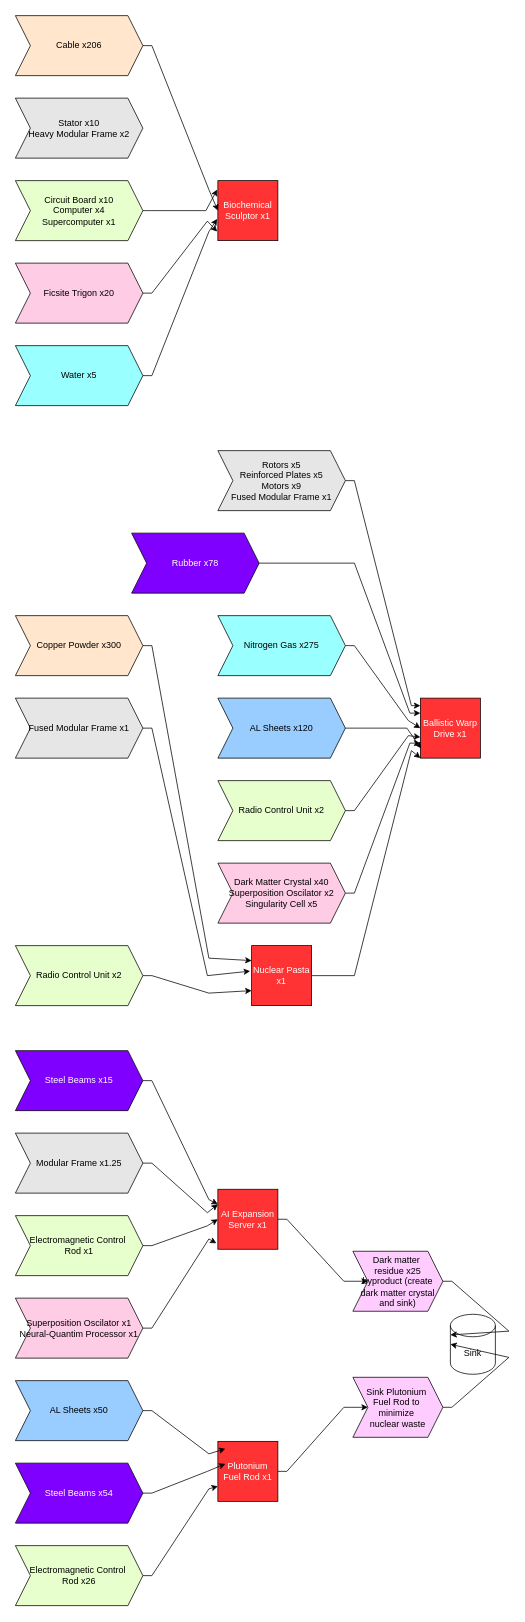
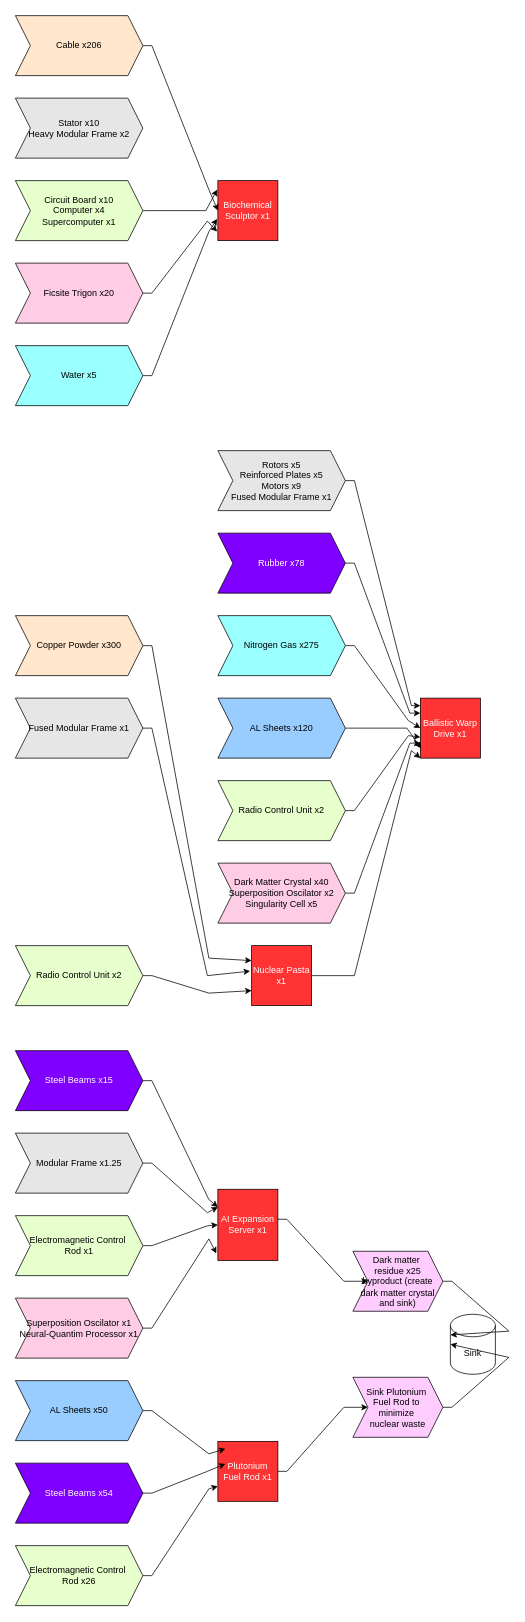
node "Rubber x78": moved (195, 563) -> (282, 563)
node "AI Expansion Server x1": size 60x60 -> 60x71
